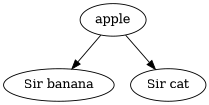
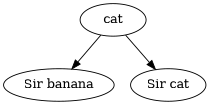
node "apple": label "apple" -> "cat"
